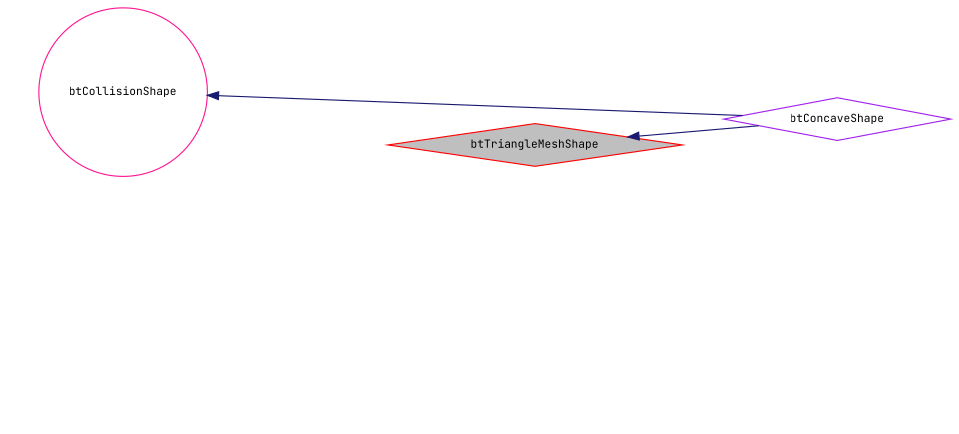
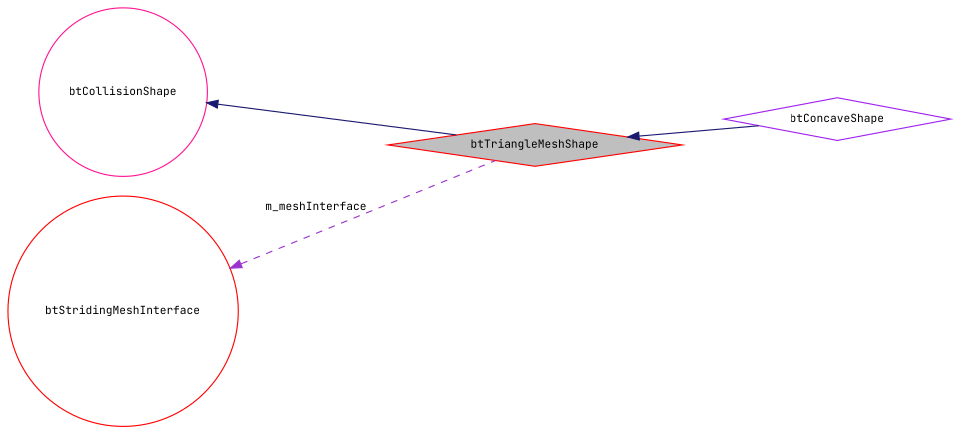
edge "btConcaveShape" -> "btCollisionShape": now "btTriangleMeshShape" -> "btCollisionShape"
node "btStridingMeshInterface": added
